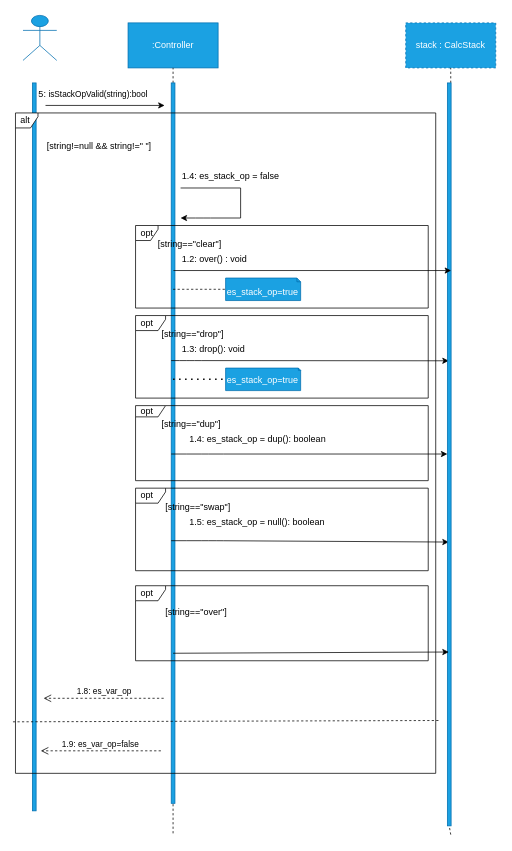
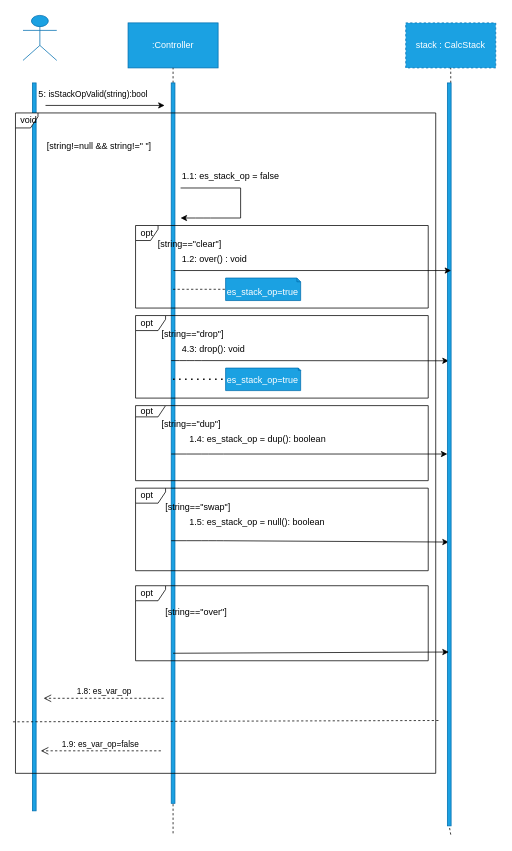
node "alt": label "alt" -> "void"
node "1.4: es_stack_op = false": label "1.4: es_stack_op = false" -> "1.1: es_stack_op = false"
node "1.3: drop(): void": label "1.3: drop(): void" -> "4.3: drop(): void"
